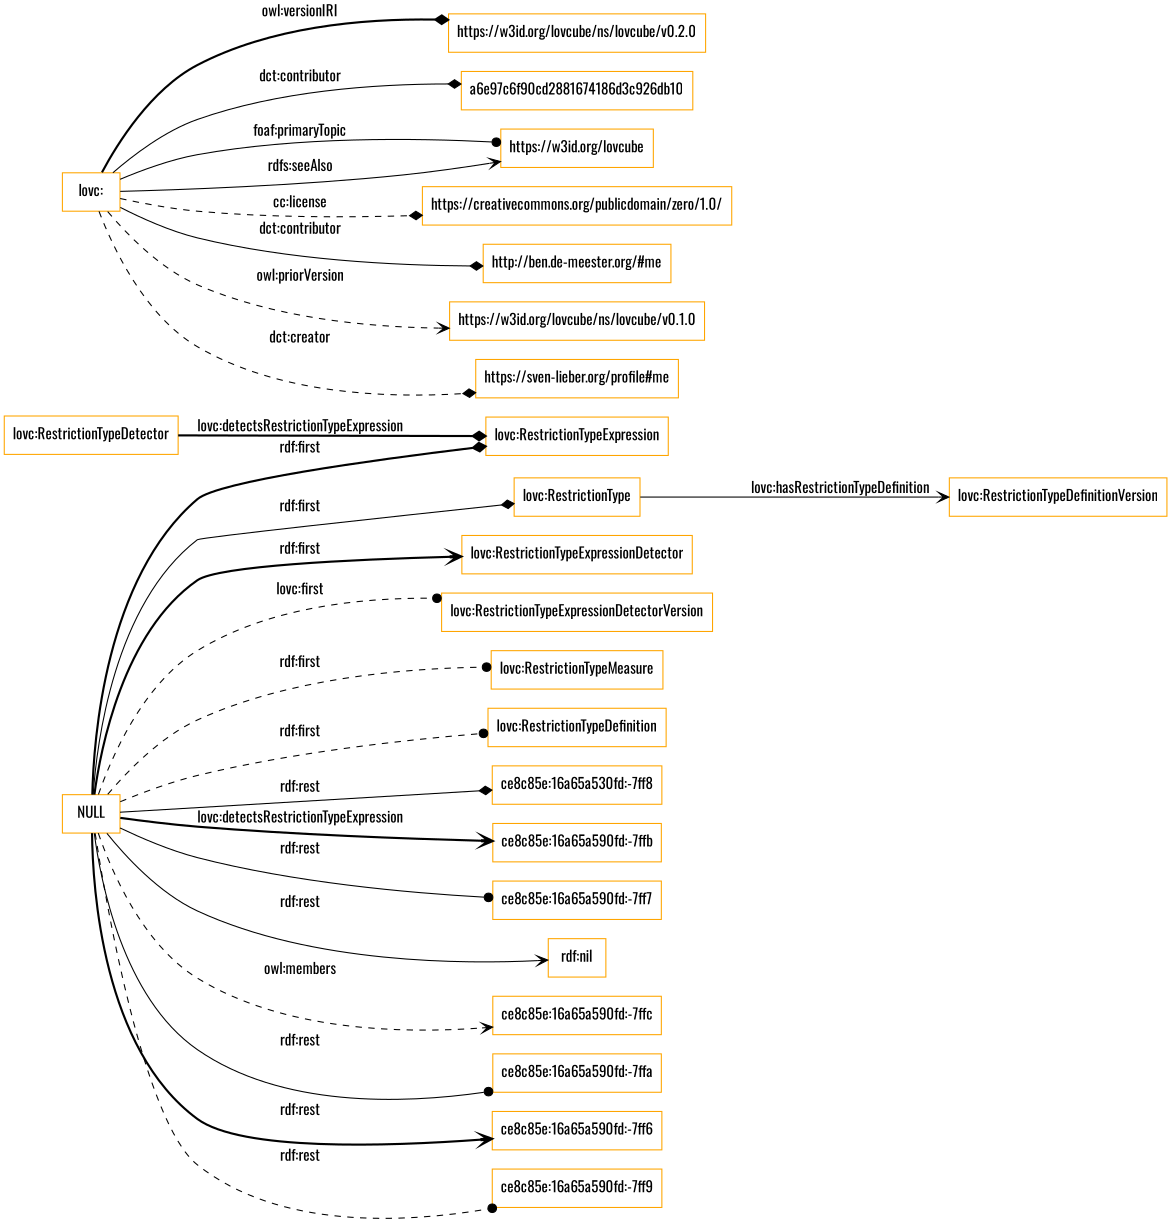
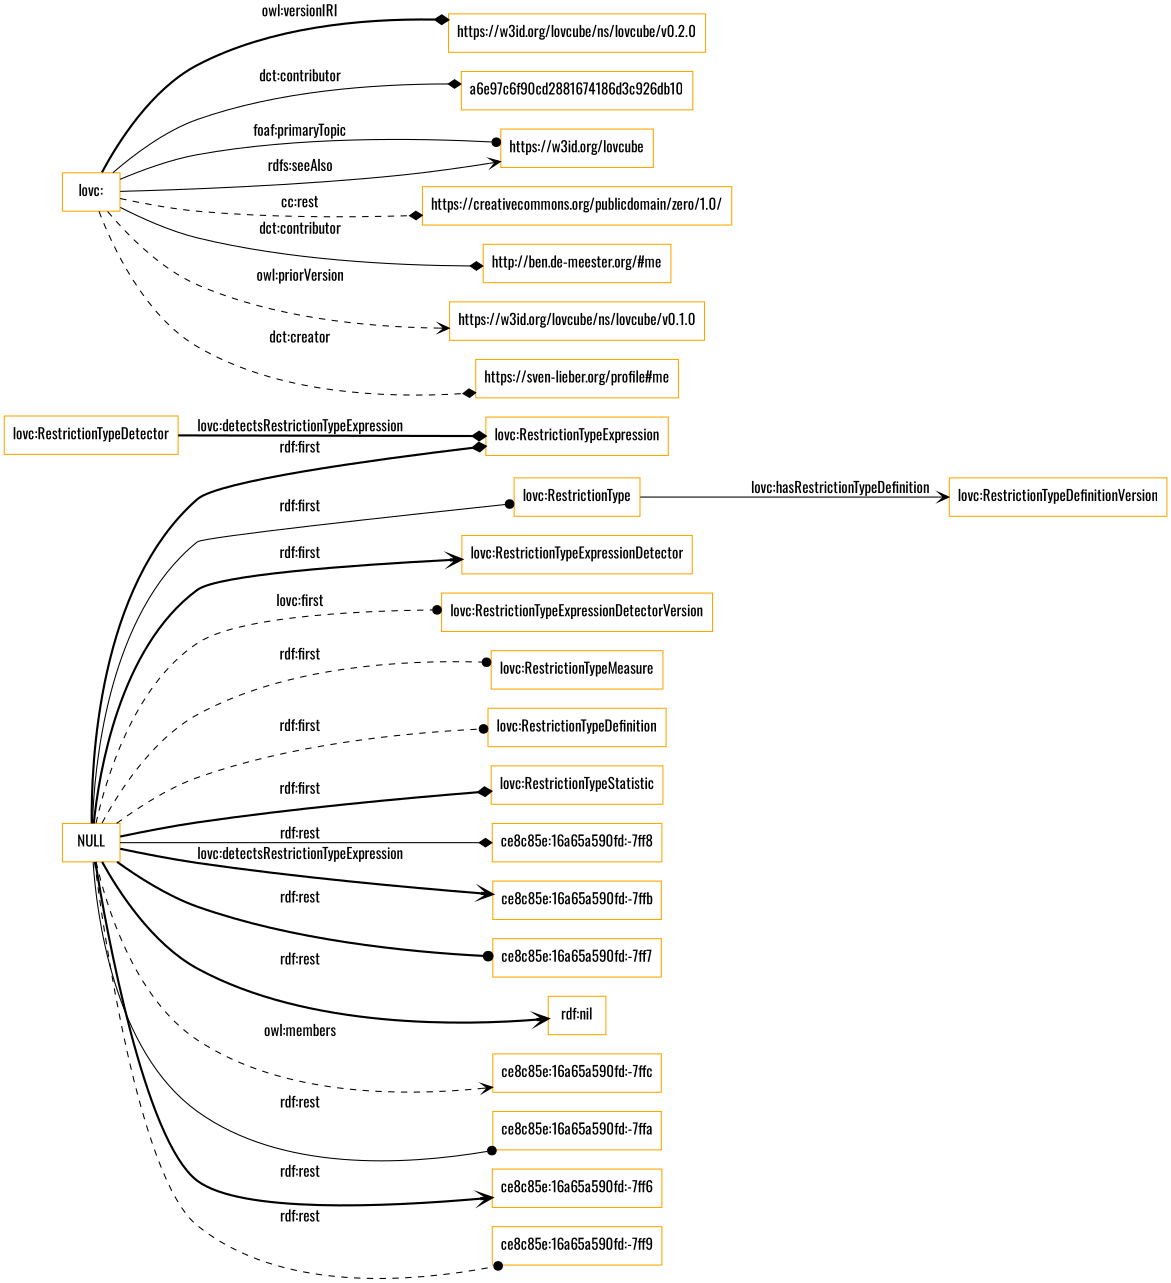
edge "lovc:" -> "https://creativecommons.org/publicdomain/zero/1.0/": label "cc:license" -> "cc:rest"
edge "NULL" -> "lovc:RestrictionType": arrowhead diamond -> dot
node "lovc:RestrictionTypeStatistic": added
node "ce8c85e:16a65a530fd:-7ff8": label "ce8c85e:16a65a530fd:-7ff8" -> "ce8c85e:16a65a590fd:-7ff8"
edge "NULL" -> "ce8c85e:16a65a590fd:-7ff7": style solid -> bold
edge "NULL" -> "rdf:nil": style solid -> bold
